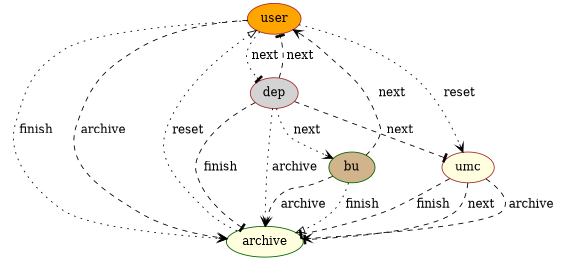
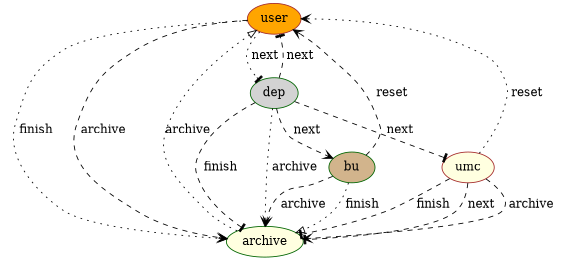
edge "user" -> "umc": reversed
node "dep": color brown -> darkgreen
edge "bu" -> "user": label " next " -> " reset "
edge "archive" -> "user": label " reset " -> " archive "
edge "dep" -> "bu": style dotted -> dashed
